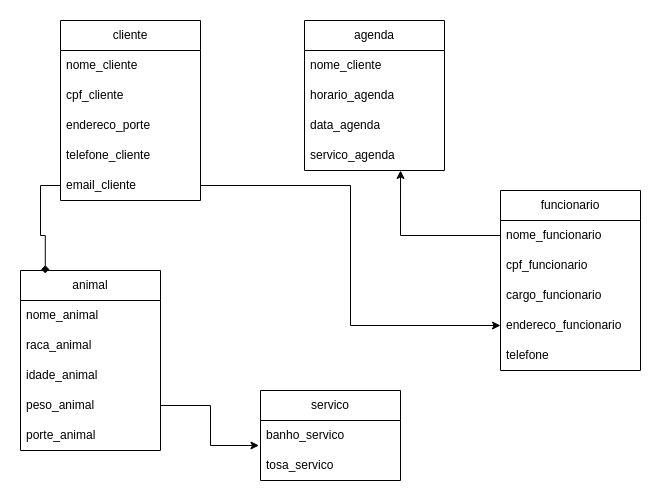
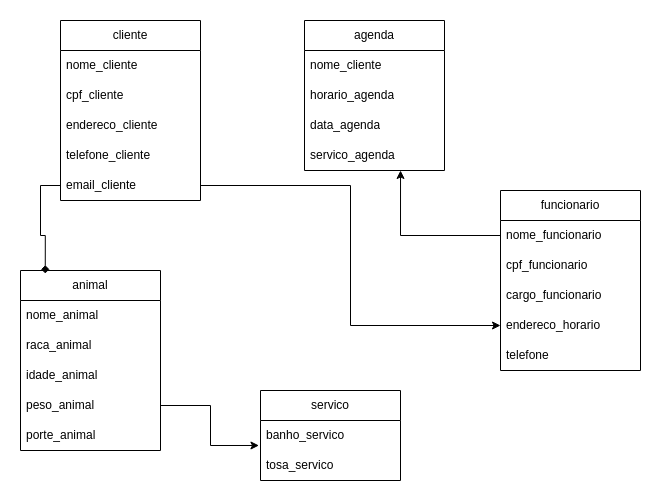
node "endereco_porte": label "endereco_porte" -> "endereco_cliente"
node "endereco_funcionario": label "endereco_funcionario" -> "endereco_horario"
